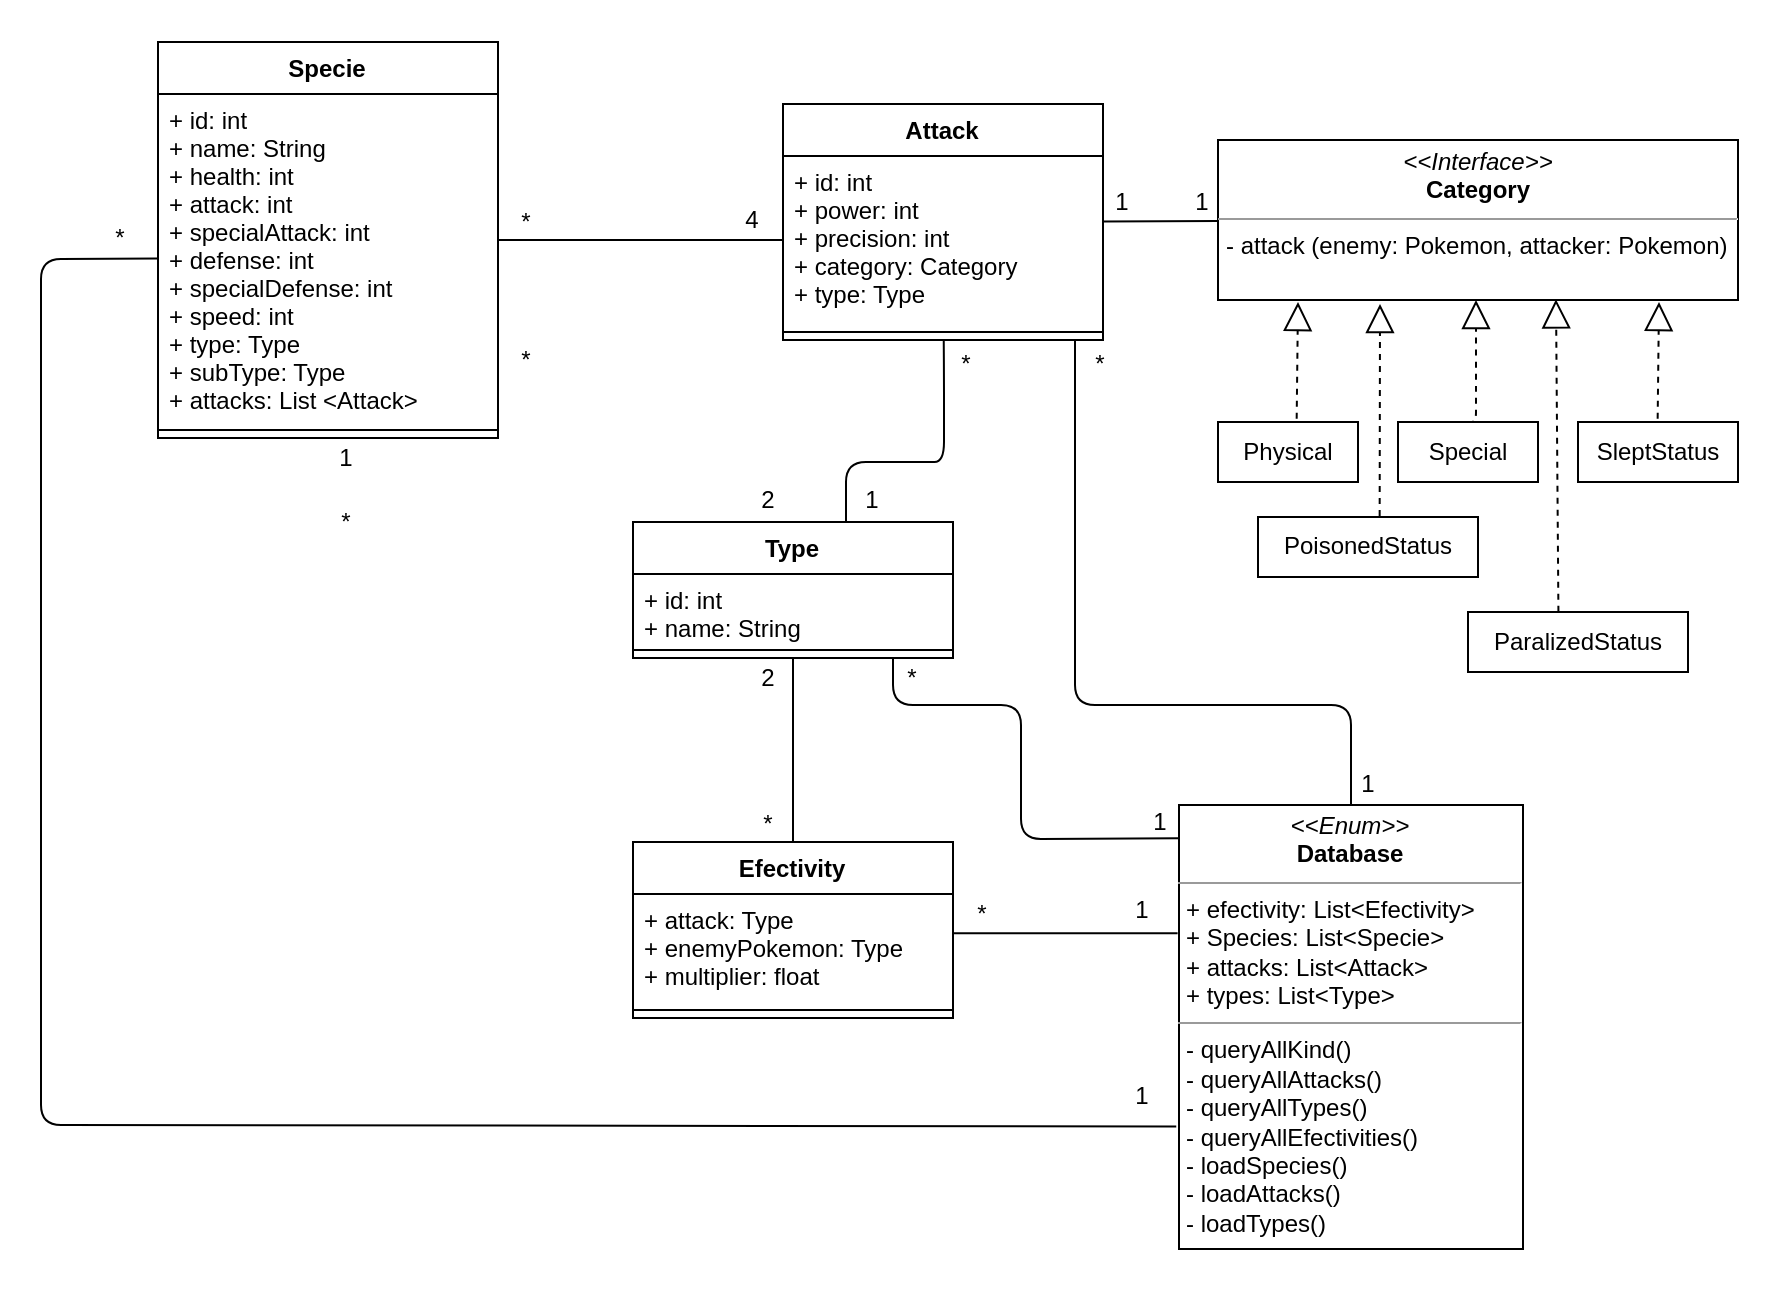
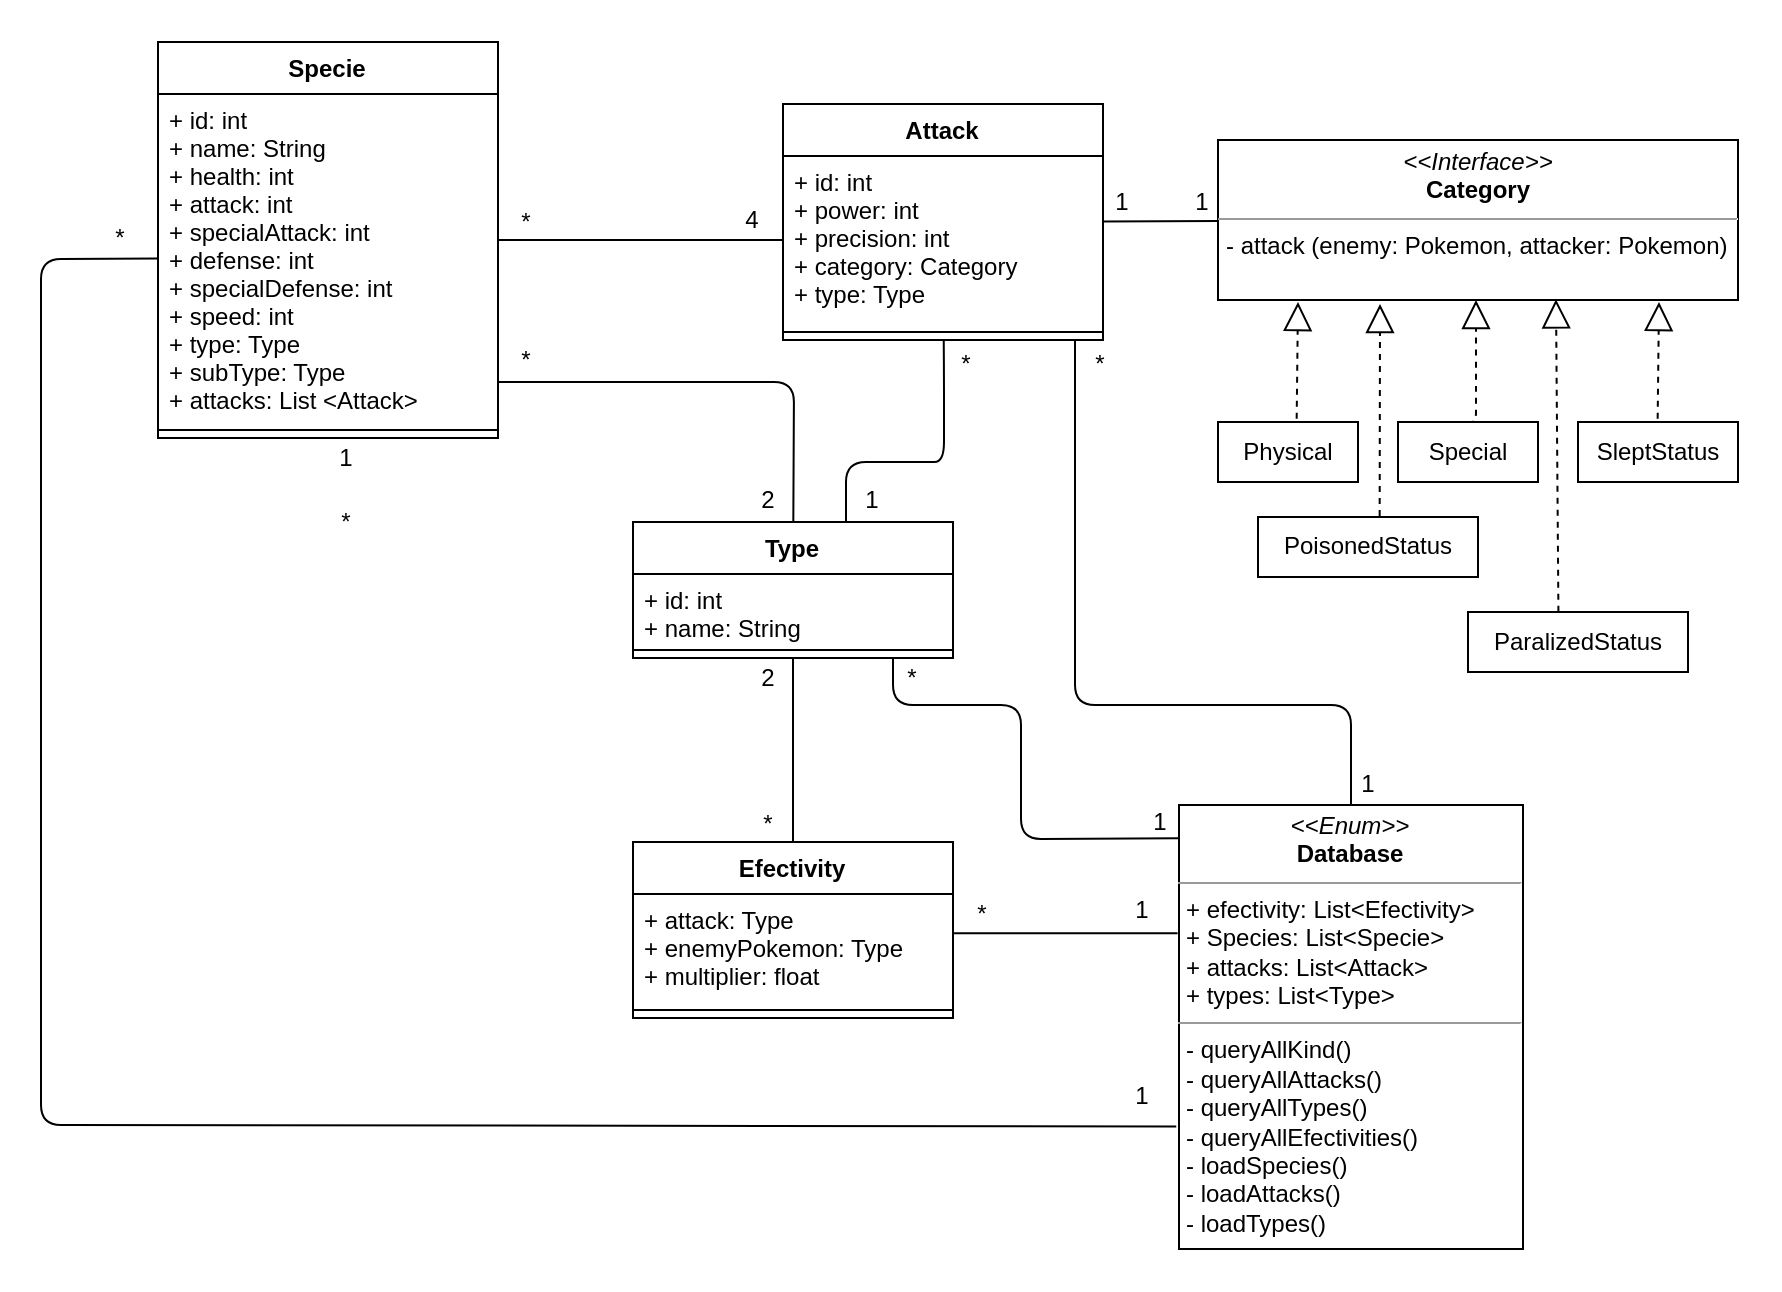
edge "Specie" -- "Type": added
